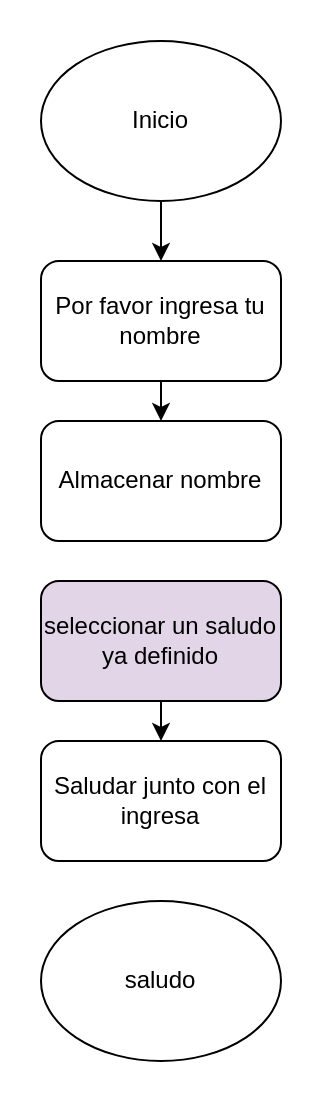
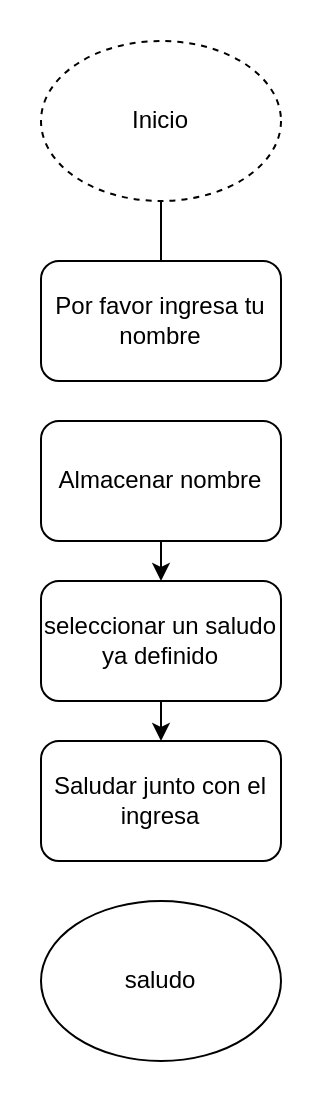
node "Inicio": style solid -> dashed
edge "Inicio" -> "Por favor ingresa tu nombre": arrowhead classic -> none
edge "Por favor ingresa tu nombre" -> "Almacenar nombre": removed
edge "Almacenar nombre" -> "seleccionar un saludo ya definido": added
node "seleccionar un saludo ya definido": fillcolor #e1d5e7 -> #ffffff
